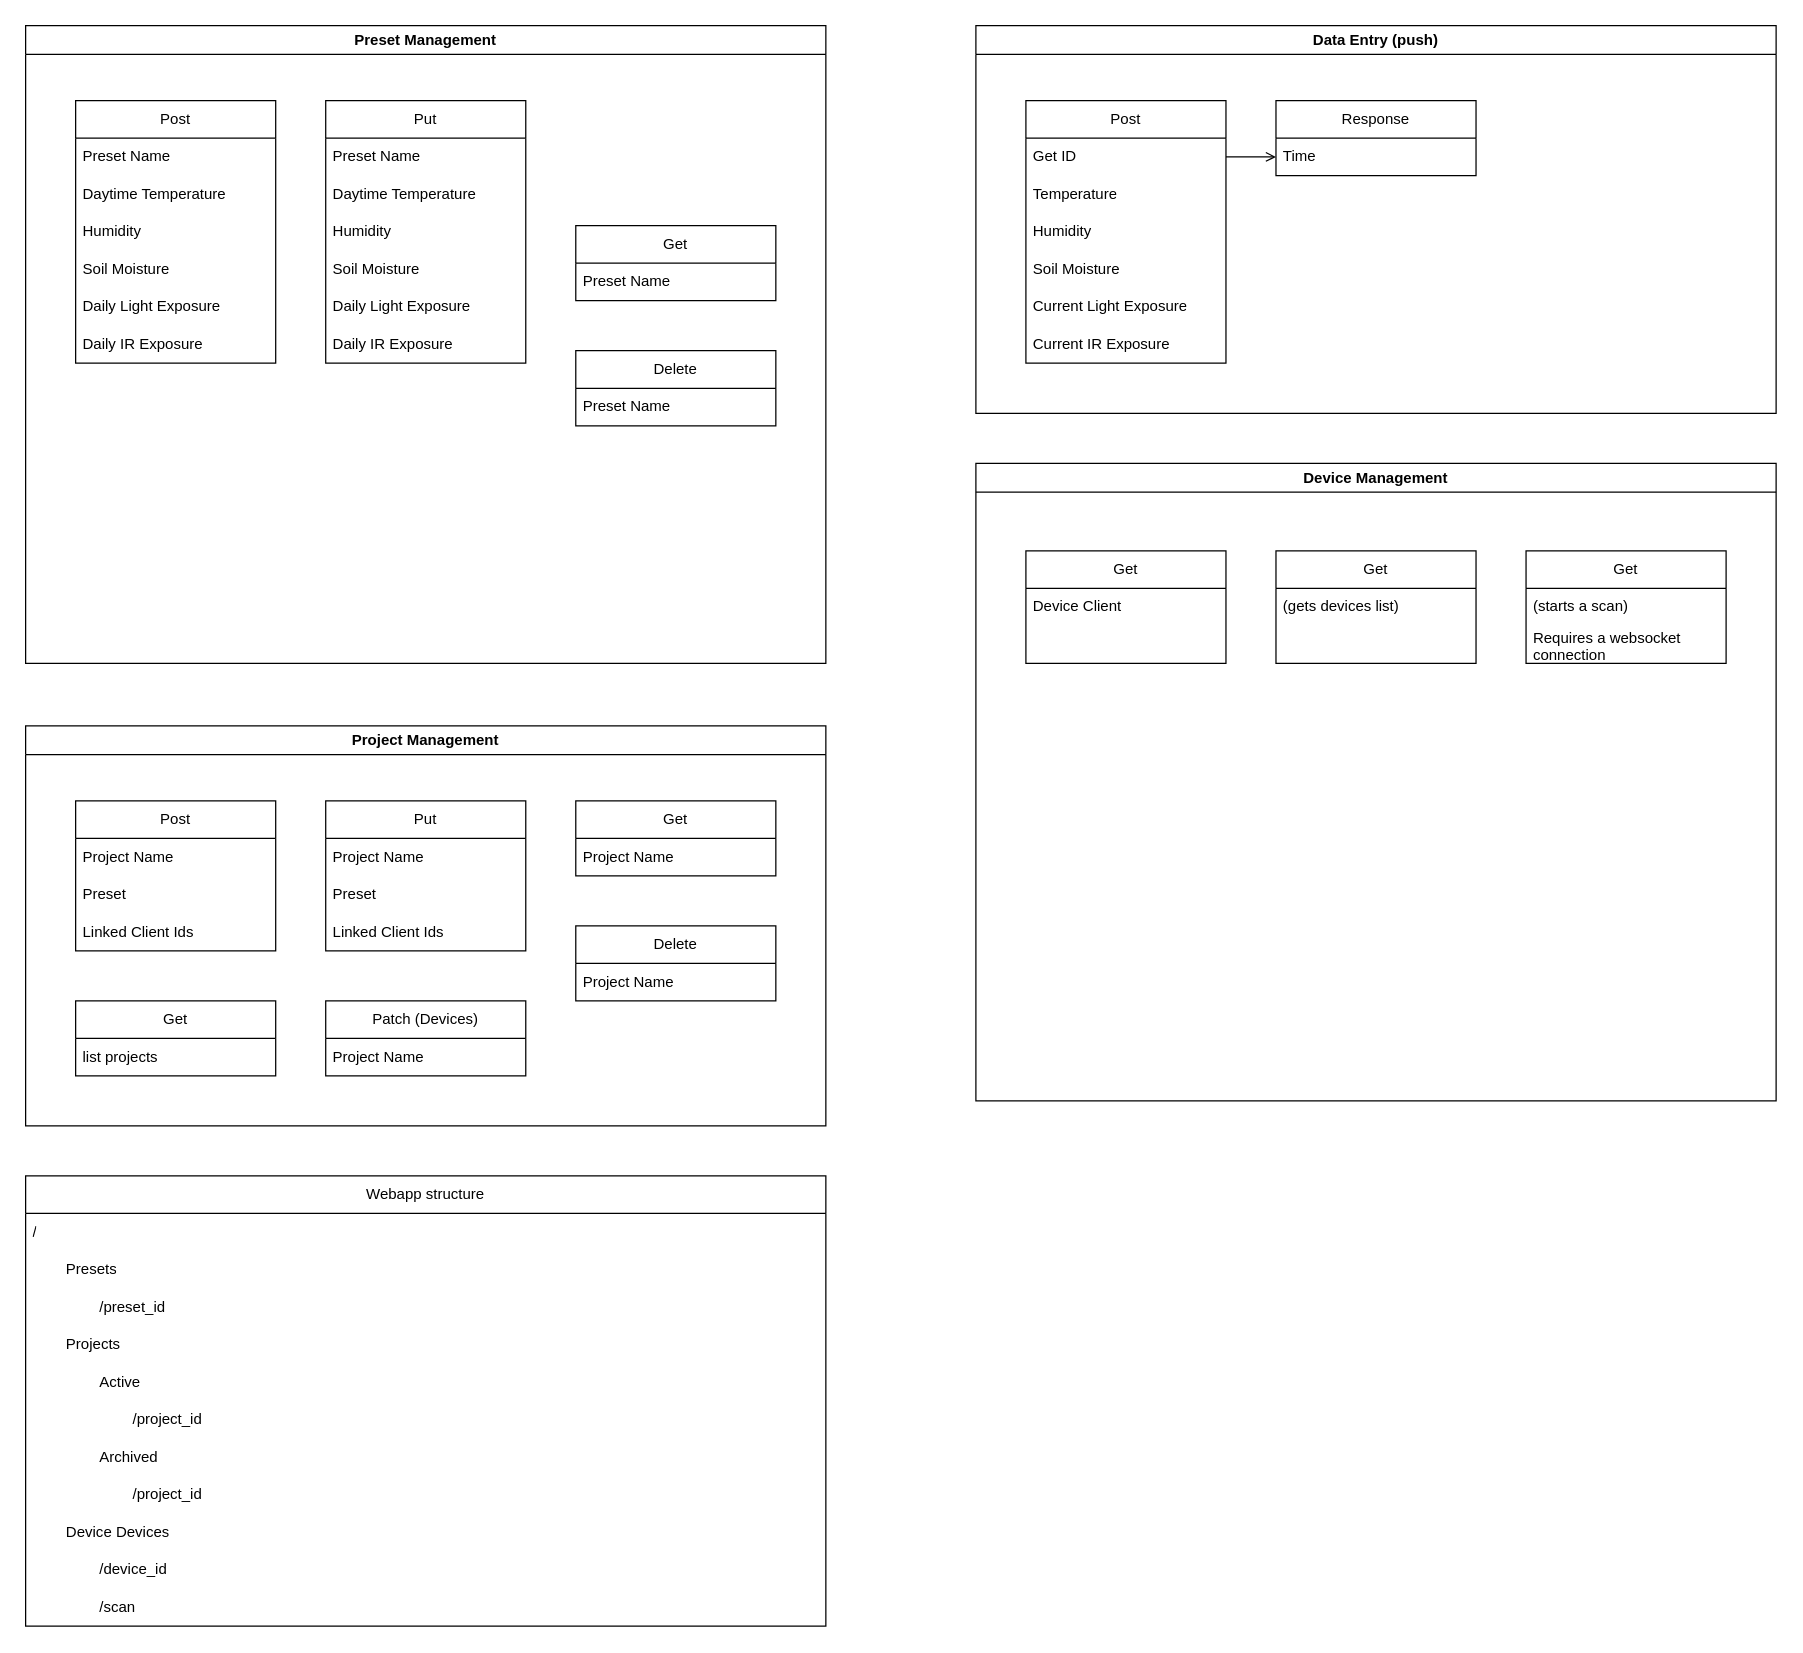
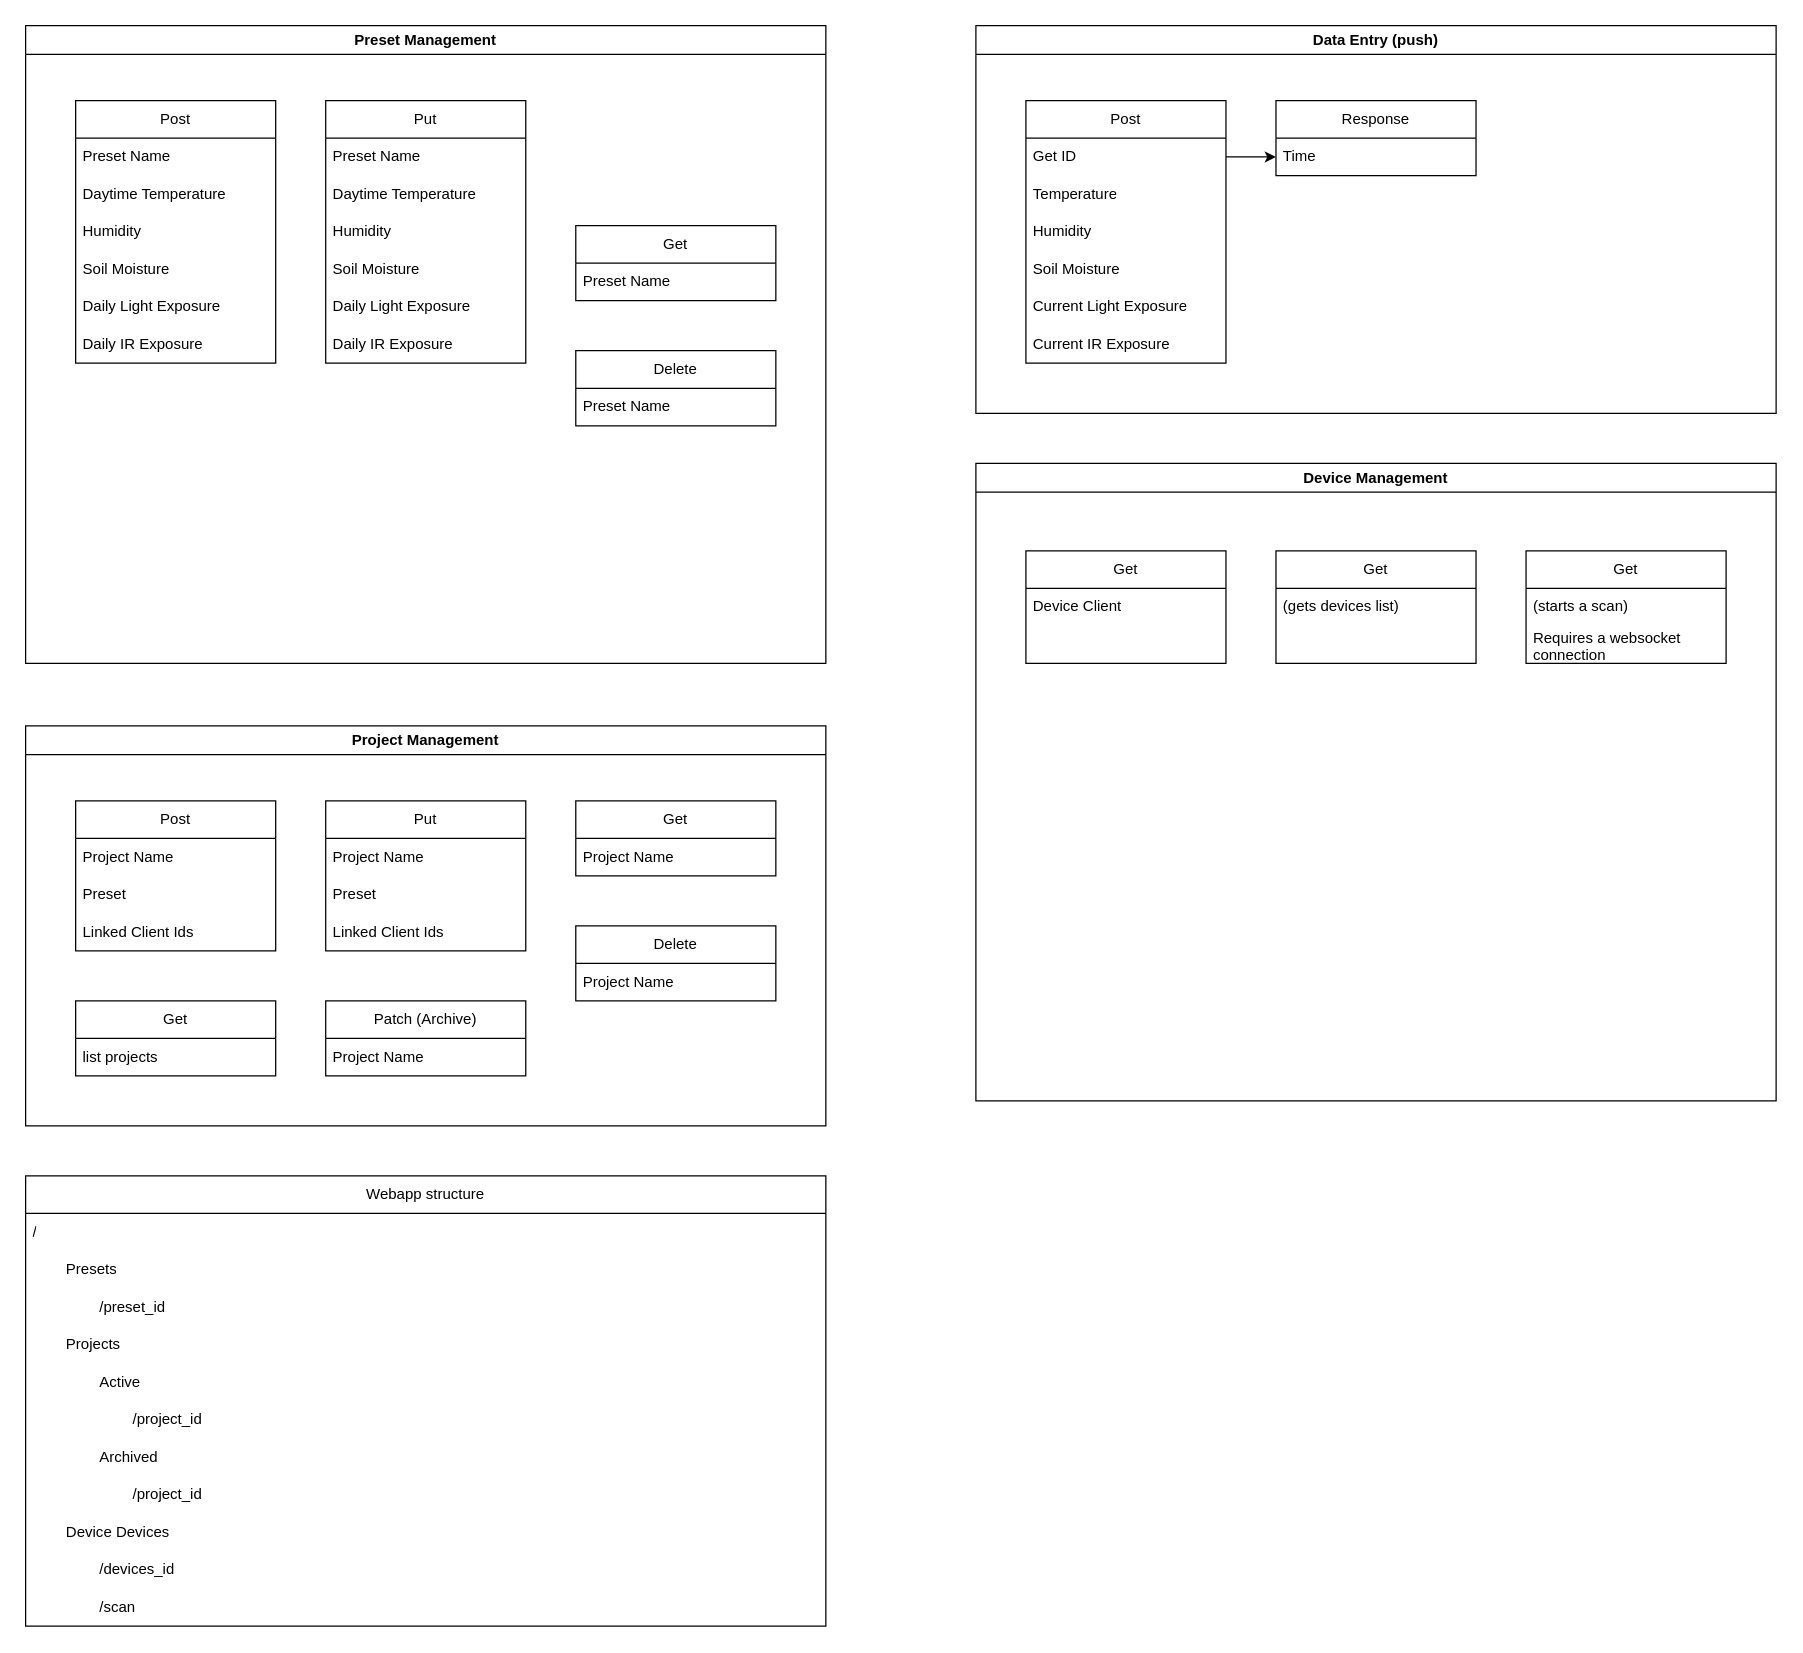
edge "Get ID" -> "Time": arrowhead open -> classic
node "Patch (Devices)": label "Patch (Devices)" -> "Patch (Archive)"
node "/device_id": label "/device_id" -> "/devices_id"
